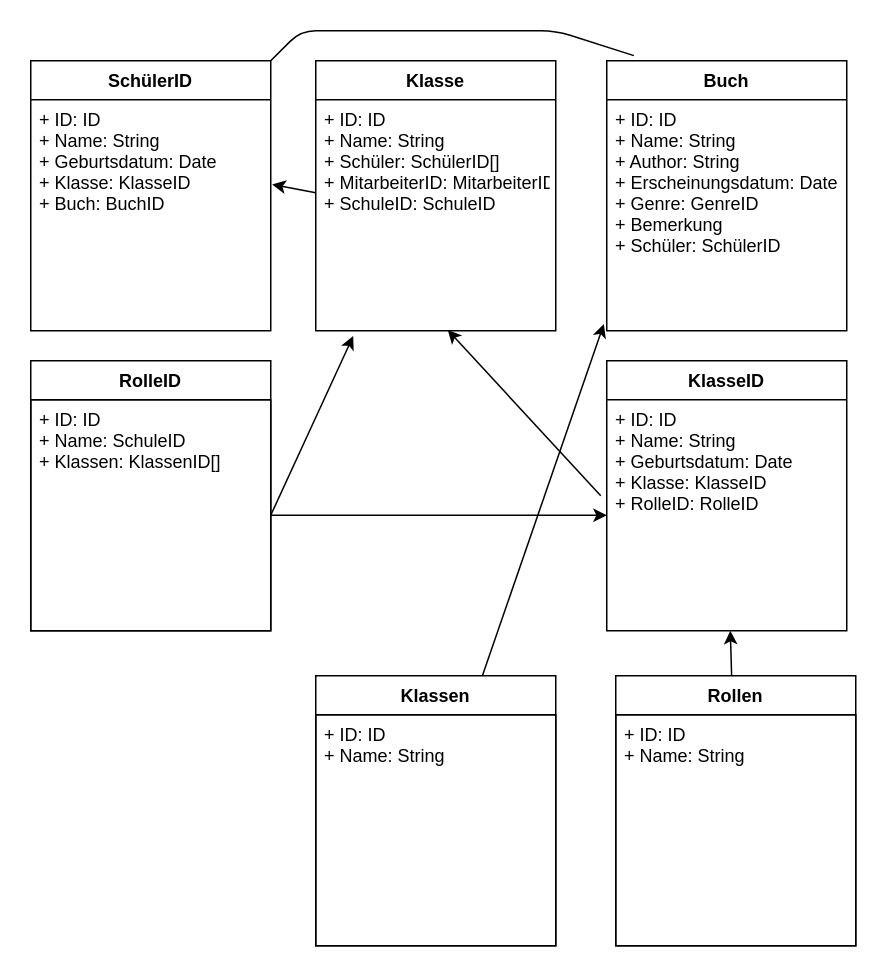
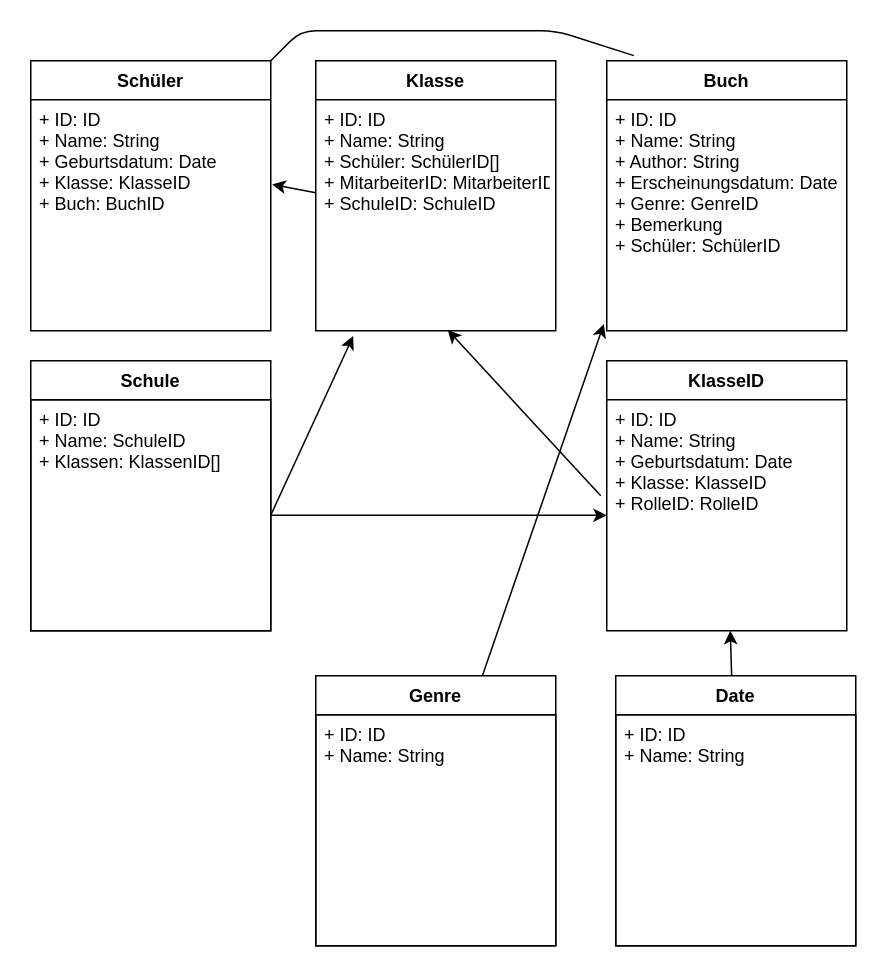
node "SchülerID": label "SchülerID" -> "Schüler"
node "RolleID": label "RolleID" -> "Schule"
node "Klassen": label "Klassen" -> "Genre"
node "Rollen": label "Rollen" -> "Date"
